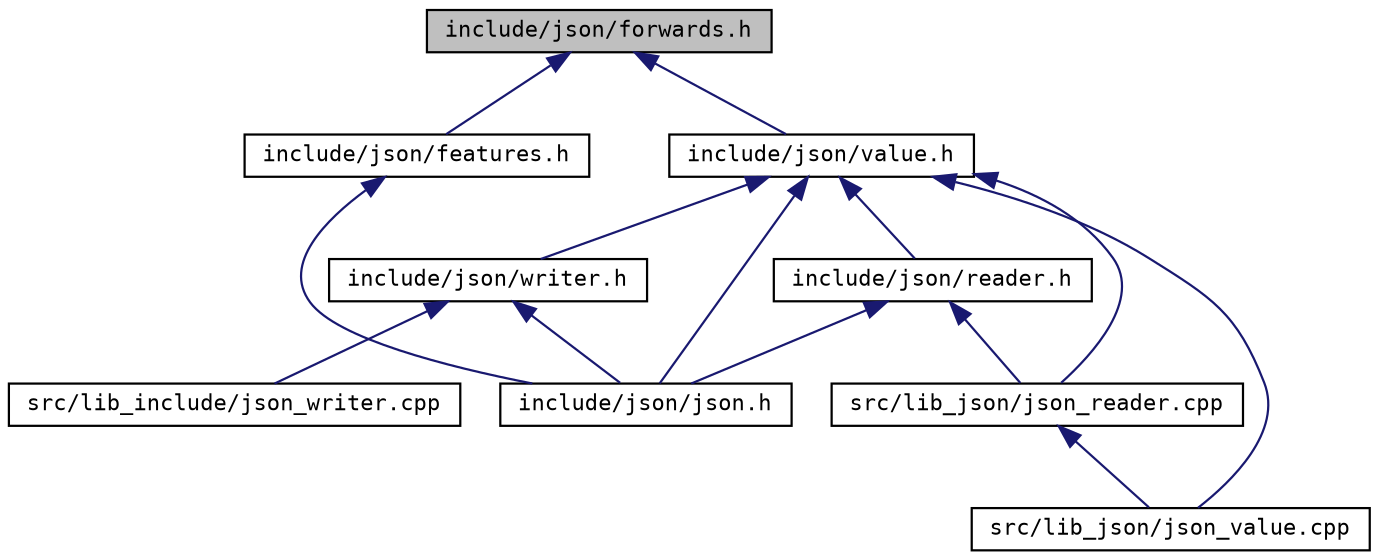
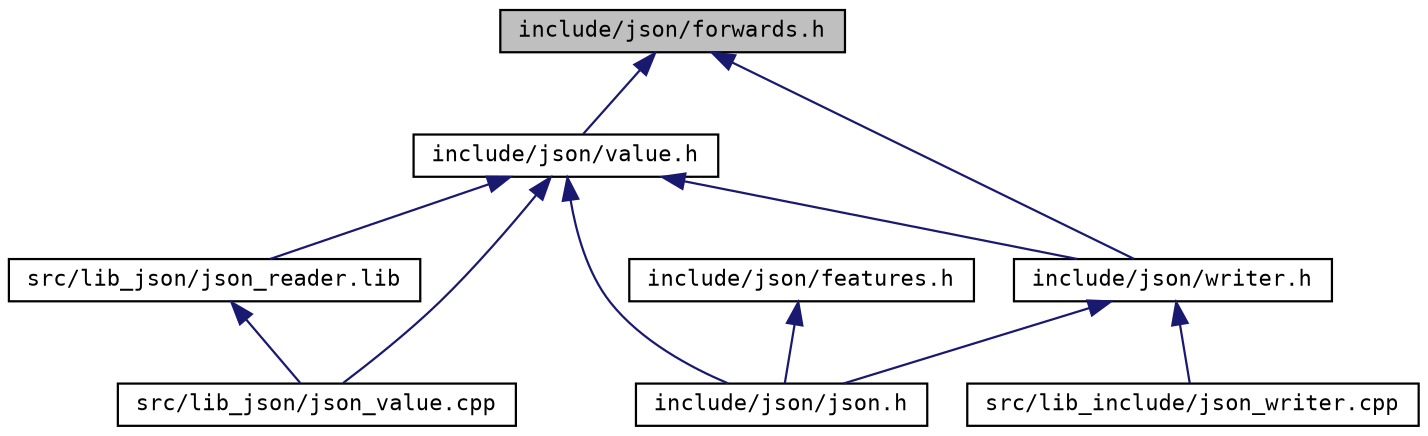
edge "include/json/features.h" -> "include/json/forwards.h": now "include/json/writer.h" -> "include/json/forwards.h"
node "include/json/reader.h": removed
node "src/lib_json/json_reader.cpp": label "src/lib_json/json_reader.cpp" -> "src/lib_json/json_reader.lib"
